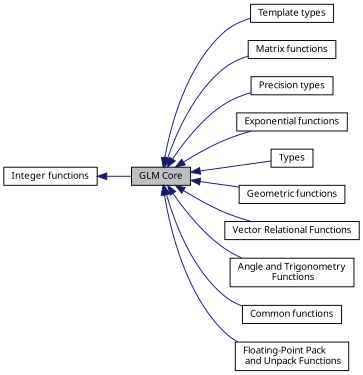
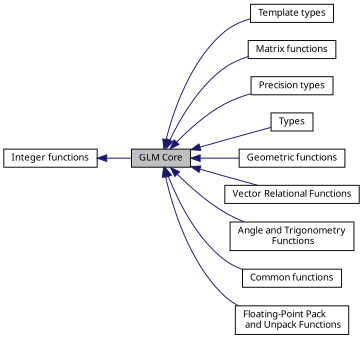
node "Exponential functions": removed
